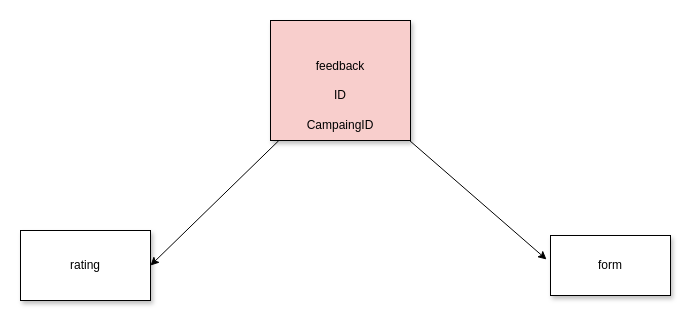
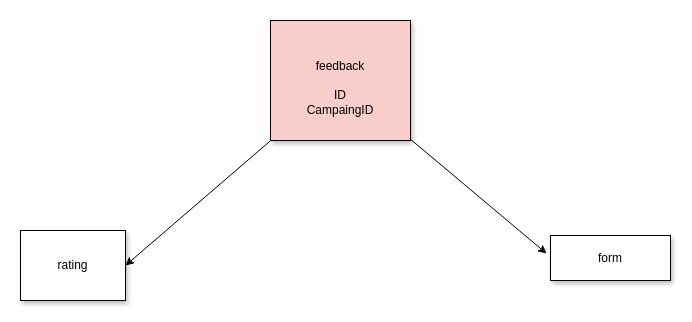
node "CampaingID": moved (341, 126) -> (341, 111)
node "rating": size 130x70 -> 105x70
node "form": size 120x60 -> 120x45
